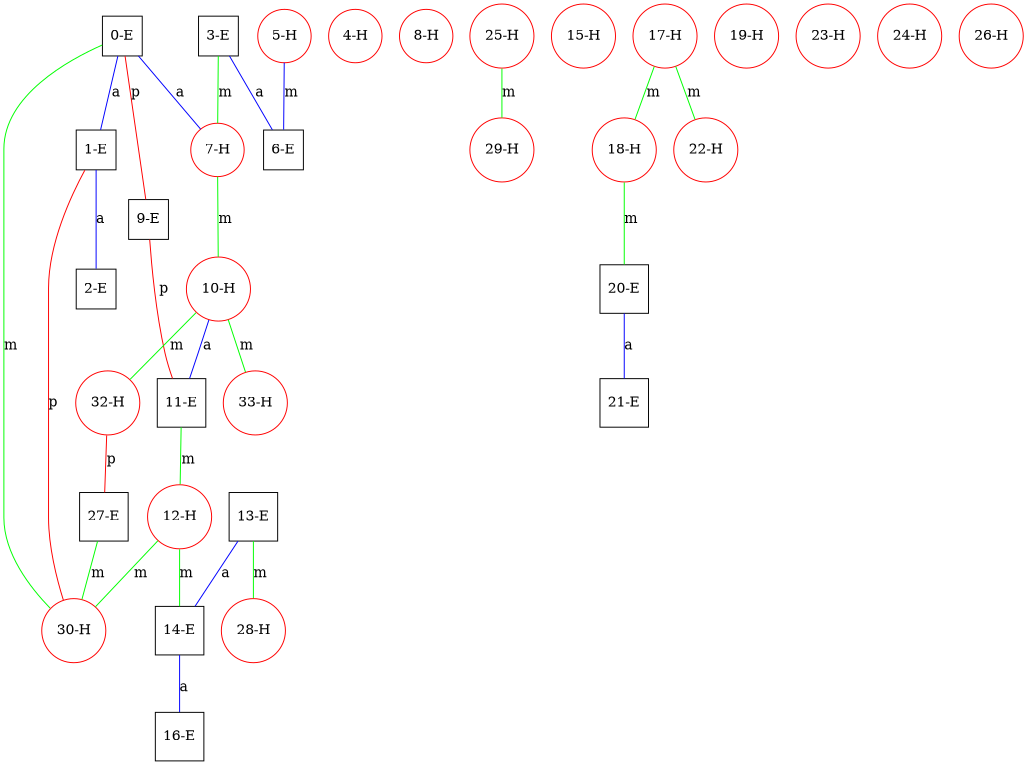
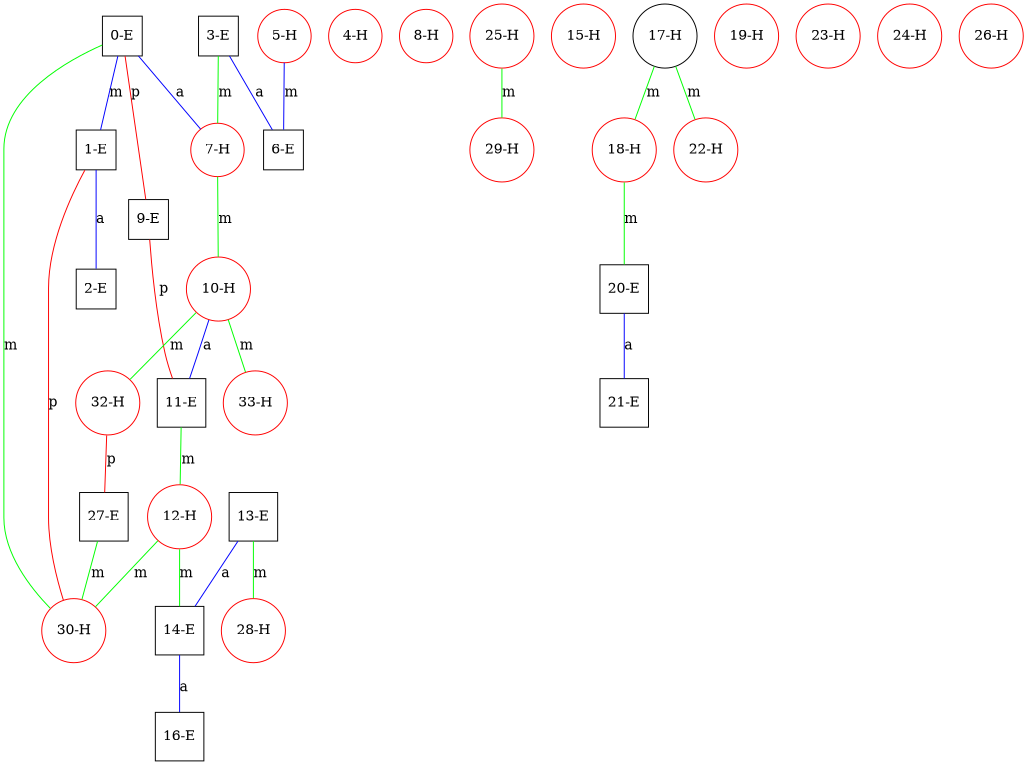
node "17-H": color red -> black
edge "0-E" -- "1-E": label "a" -> "m"
